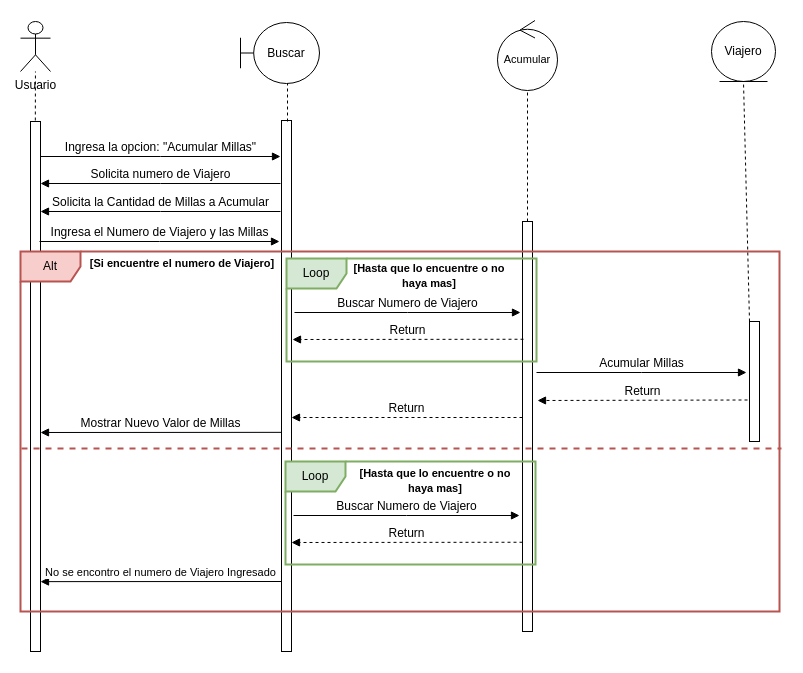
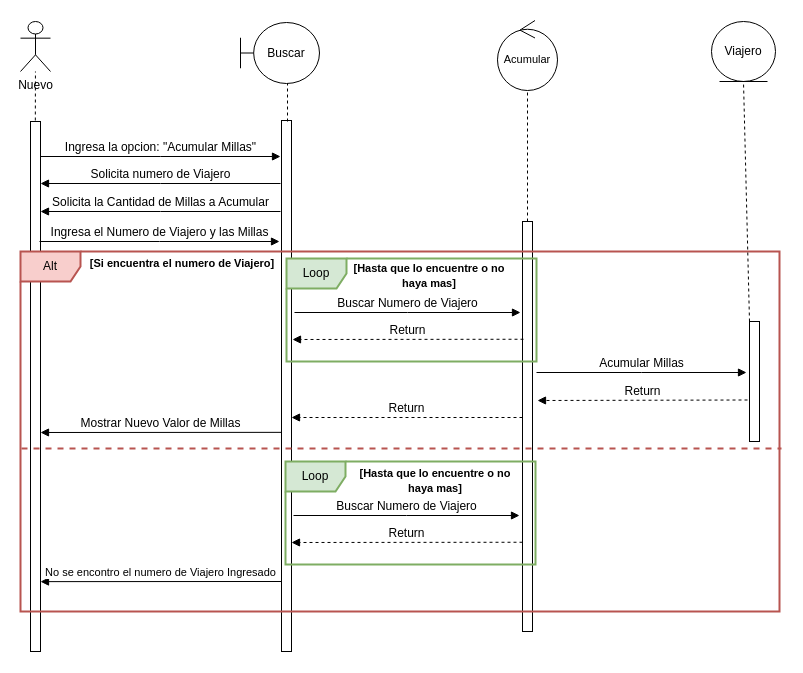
node "Usuario": label "Usuario" -> "Nuevo"
node "[Si encuentre el numero de Viajero]": label "[Si encuentre el numero de Viajero]" -> "[Si encuentra el numero de Viajero]"
